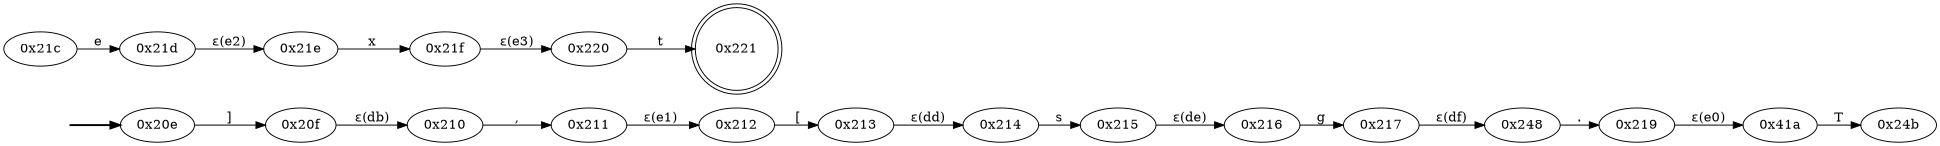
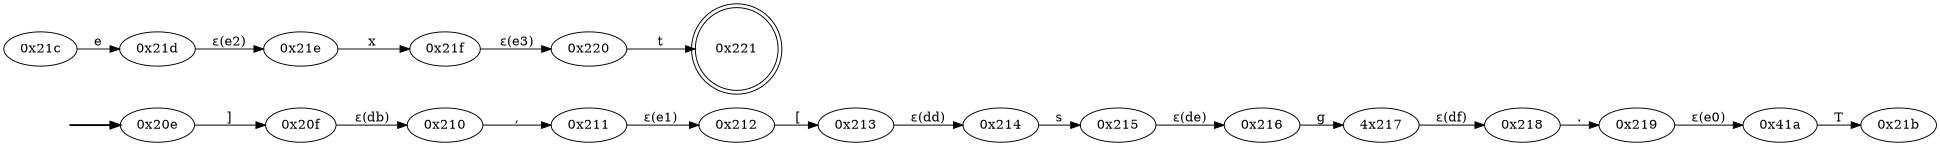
node "0x217": label "0x217" -> "4x217"
node "0x248": label "0x248" -> "0x218"
node "0x24b": label "0x24b" -> "0x21b"
